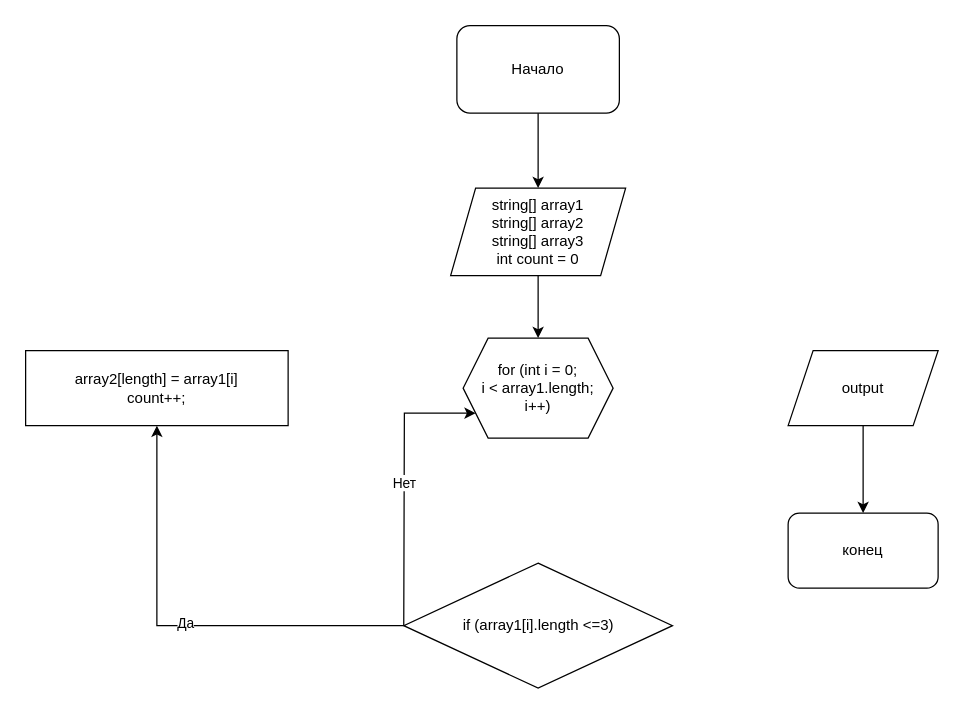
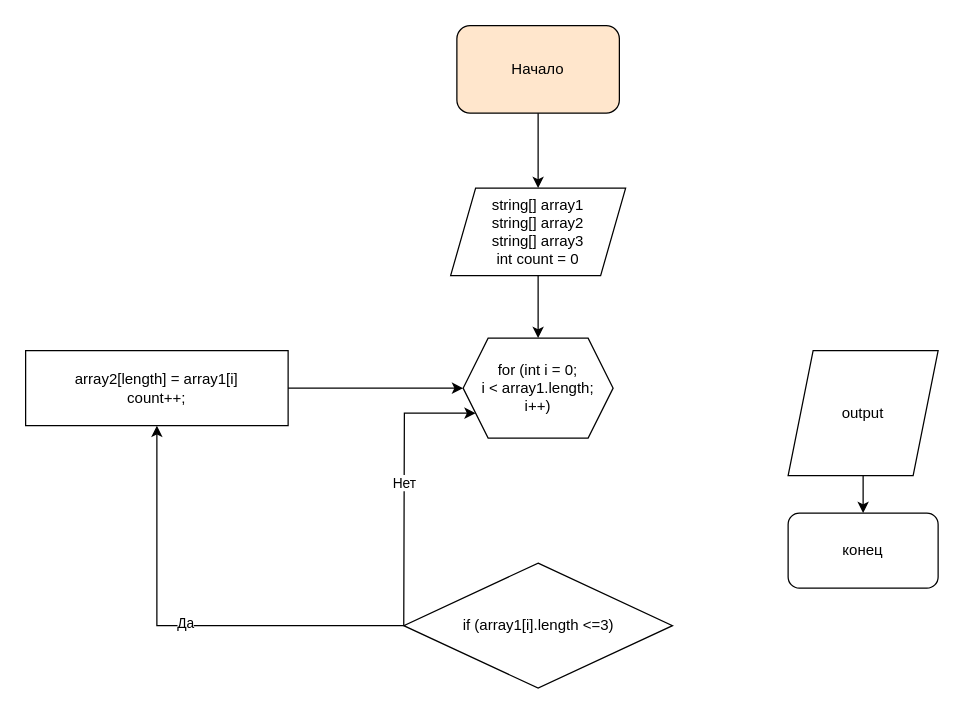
node "Начало": fillcolor #ffffff -> #ffe6cc
edge "array2[length] = array1[i] count++;" -> "for (int i = 0; i < array1.length; i++)": added
node "output": size 150x75 -> 150x125
